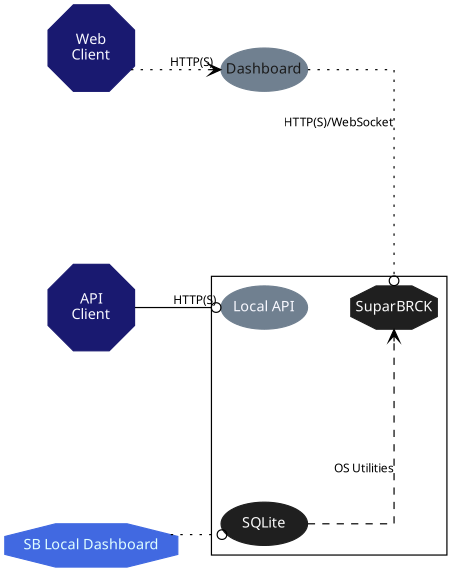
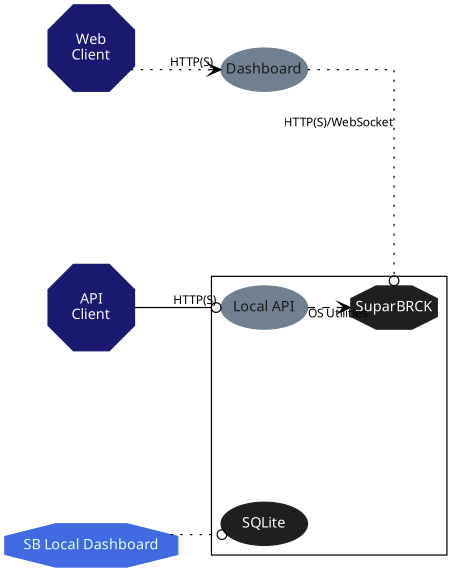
node "Local API": fontcolor ghostwhite -> gray10
edge "SQLite" -> "SuparBRCK": now "Local API" -> "SuparBRCK"
